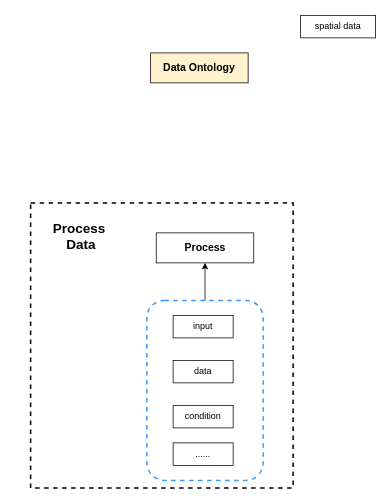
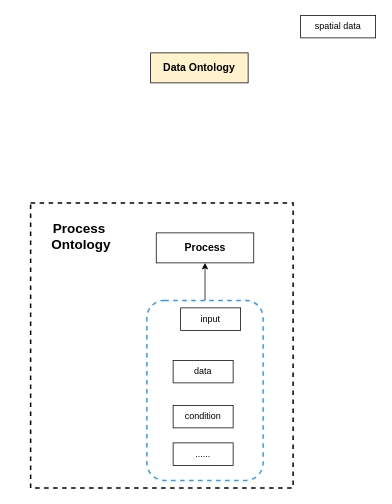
node "Process Data": label "Process Data" -> "Process Ontology"
node "input": moved (203, 327) -> (210, 319)
